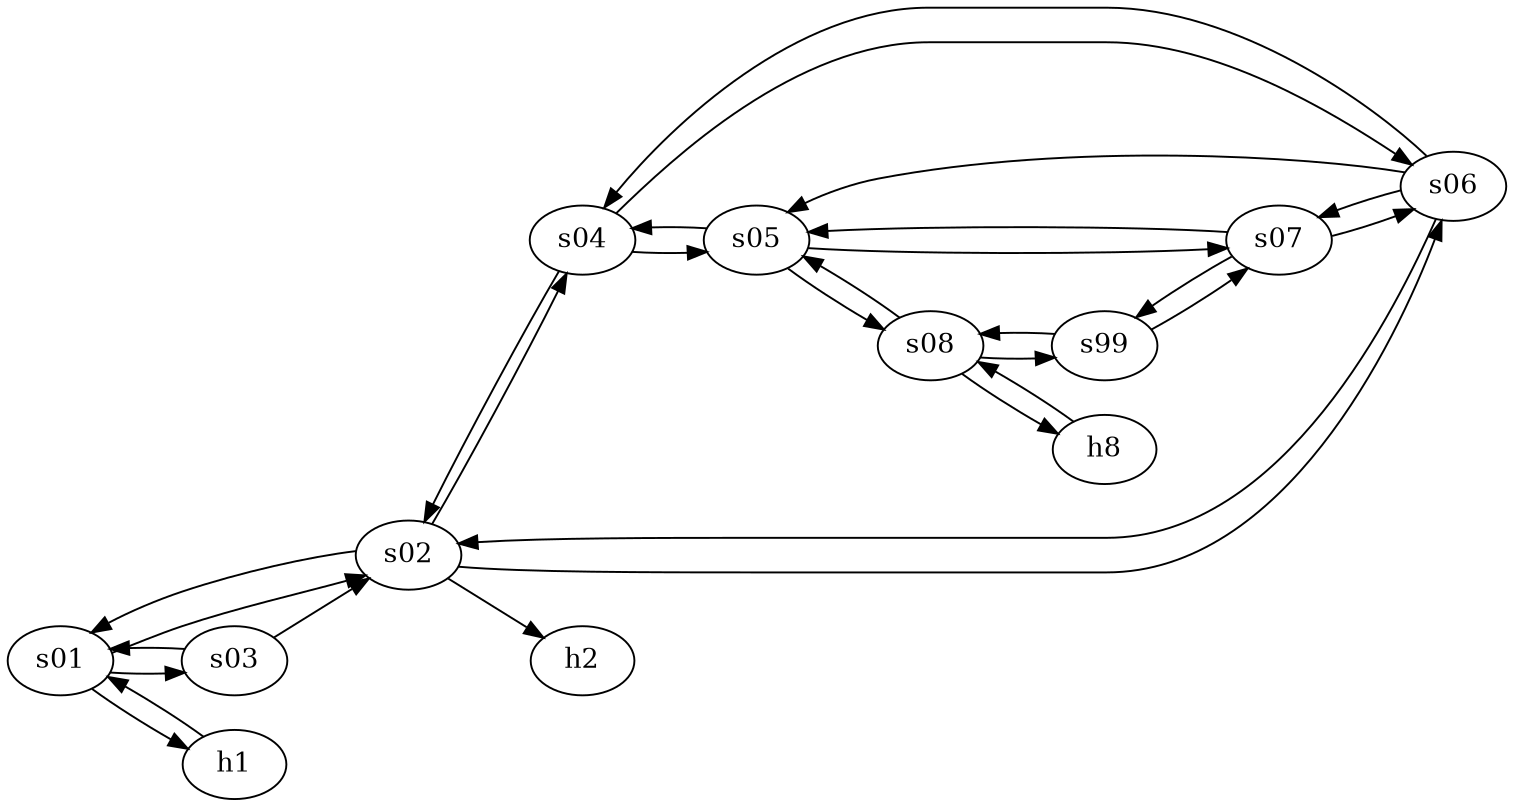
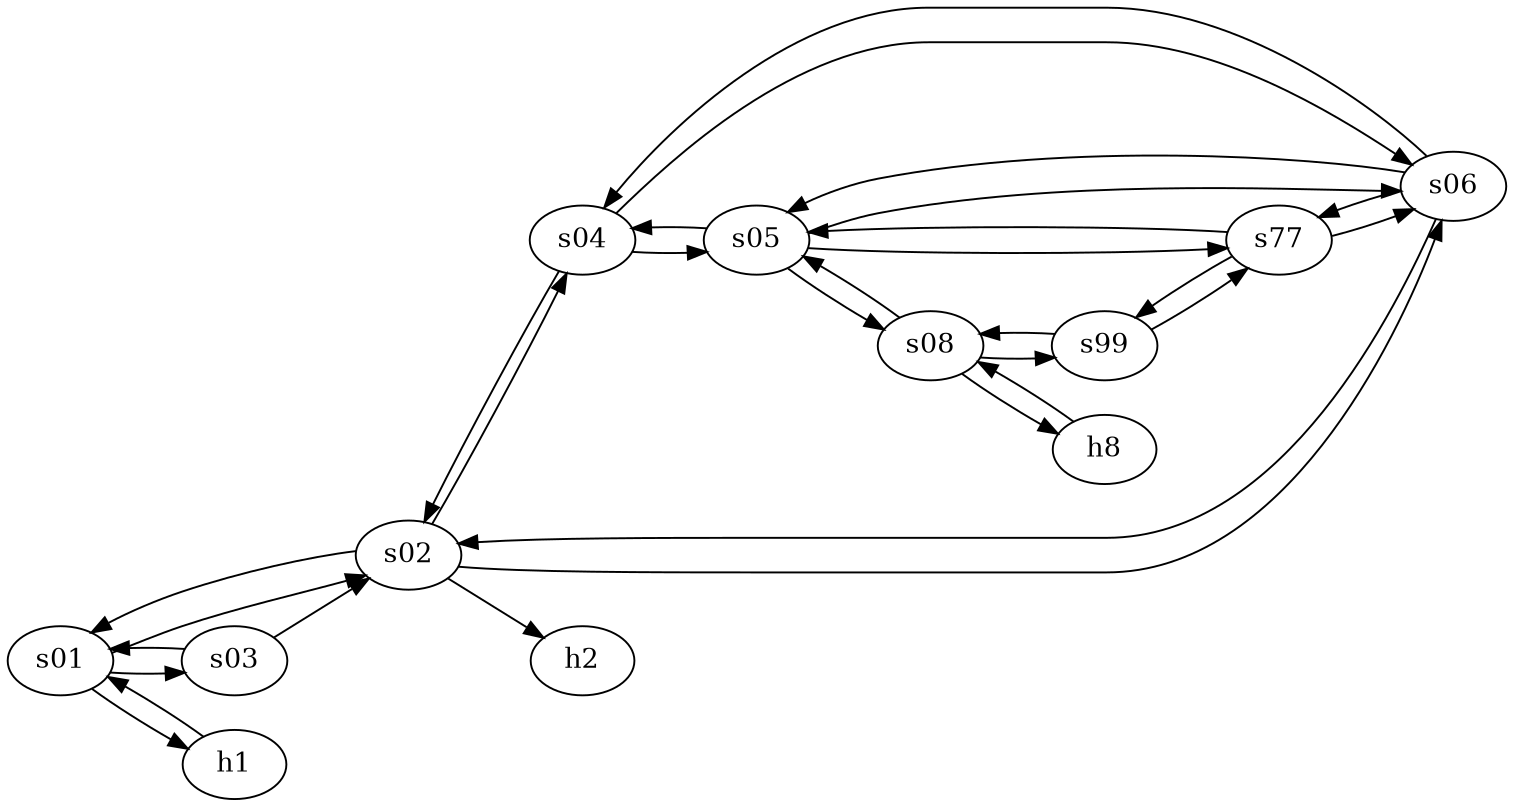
edge "s05" -> "s06": added
node "s07": label "s07" -> "s77"
